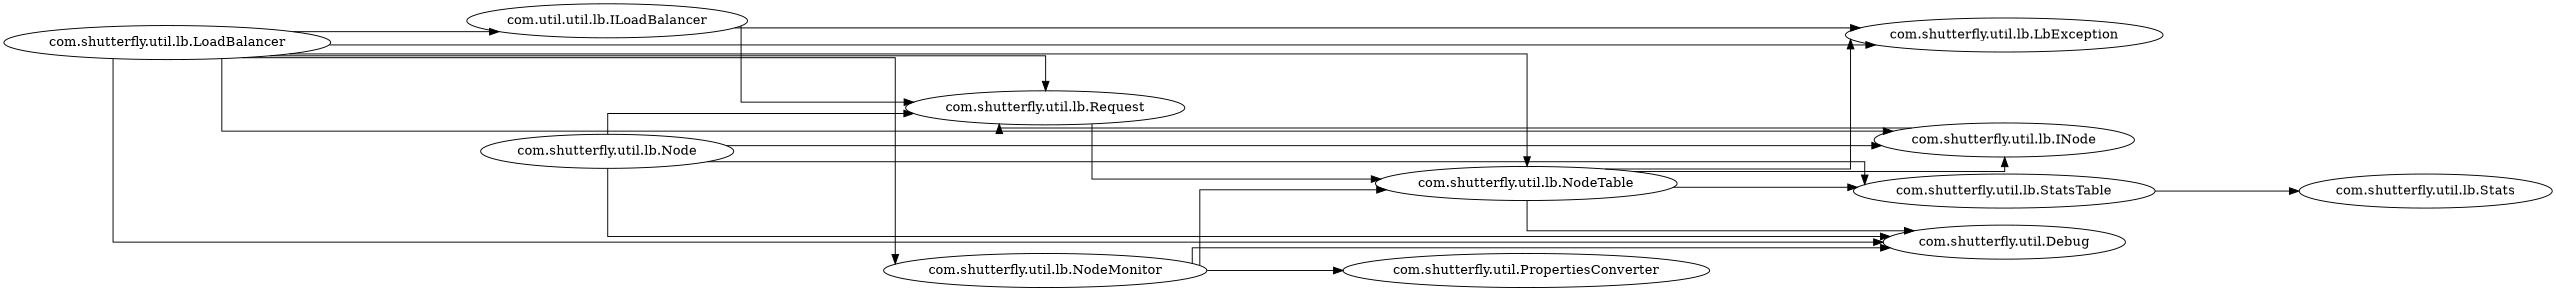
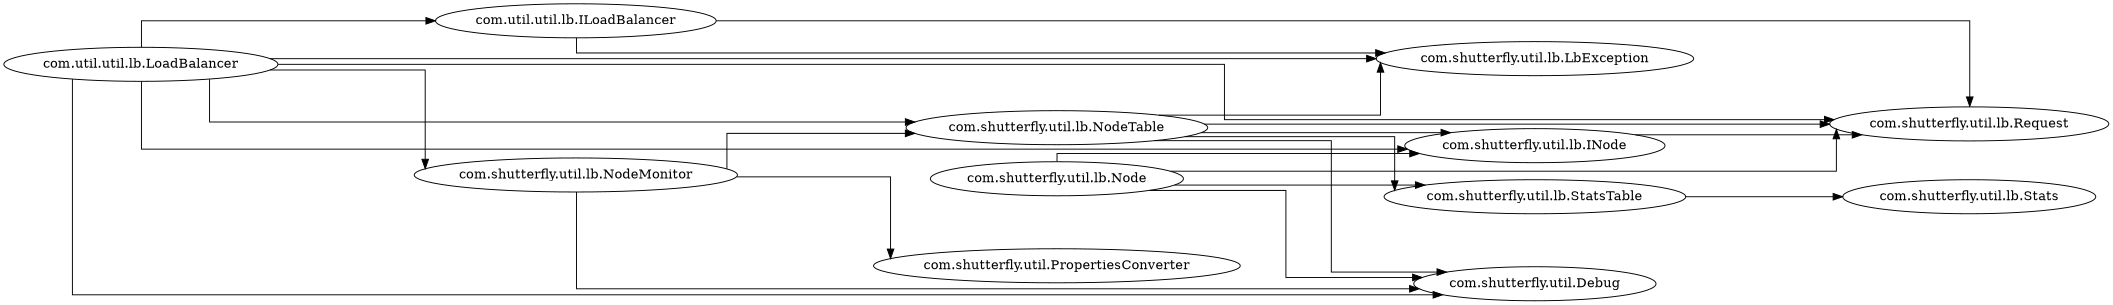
node "com.shutterfly.util.lb.LoadBalancer": label "com.shutterfly.util.lb.LoadBalancer" -> "com.util.util.lb.LoadBalancer"
edge "com.shutterfly.util.lb.Request" -> "com.shutterfly.util.lb.NodeTable": reversed
